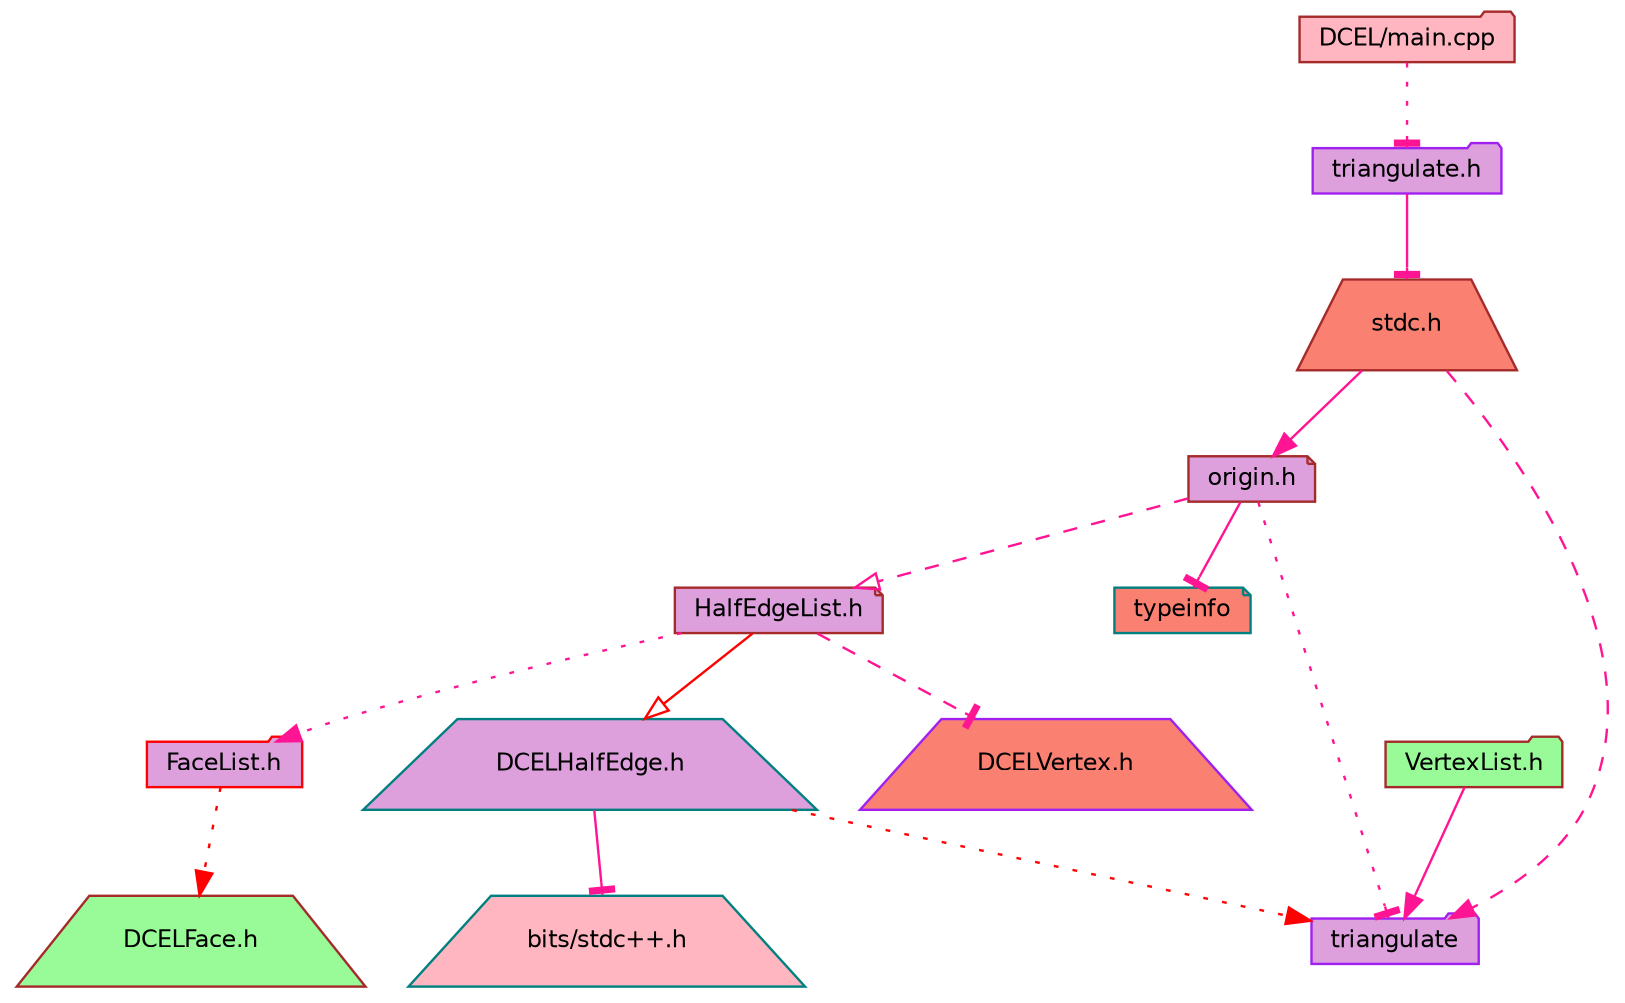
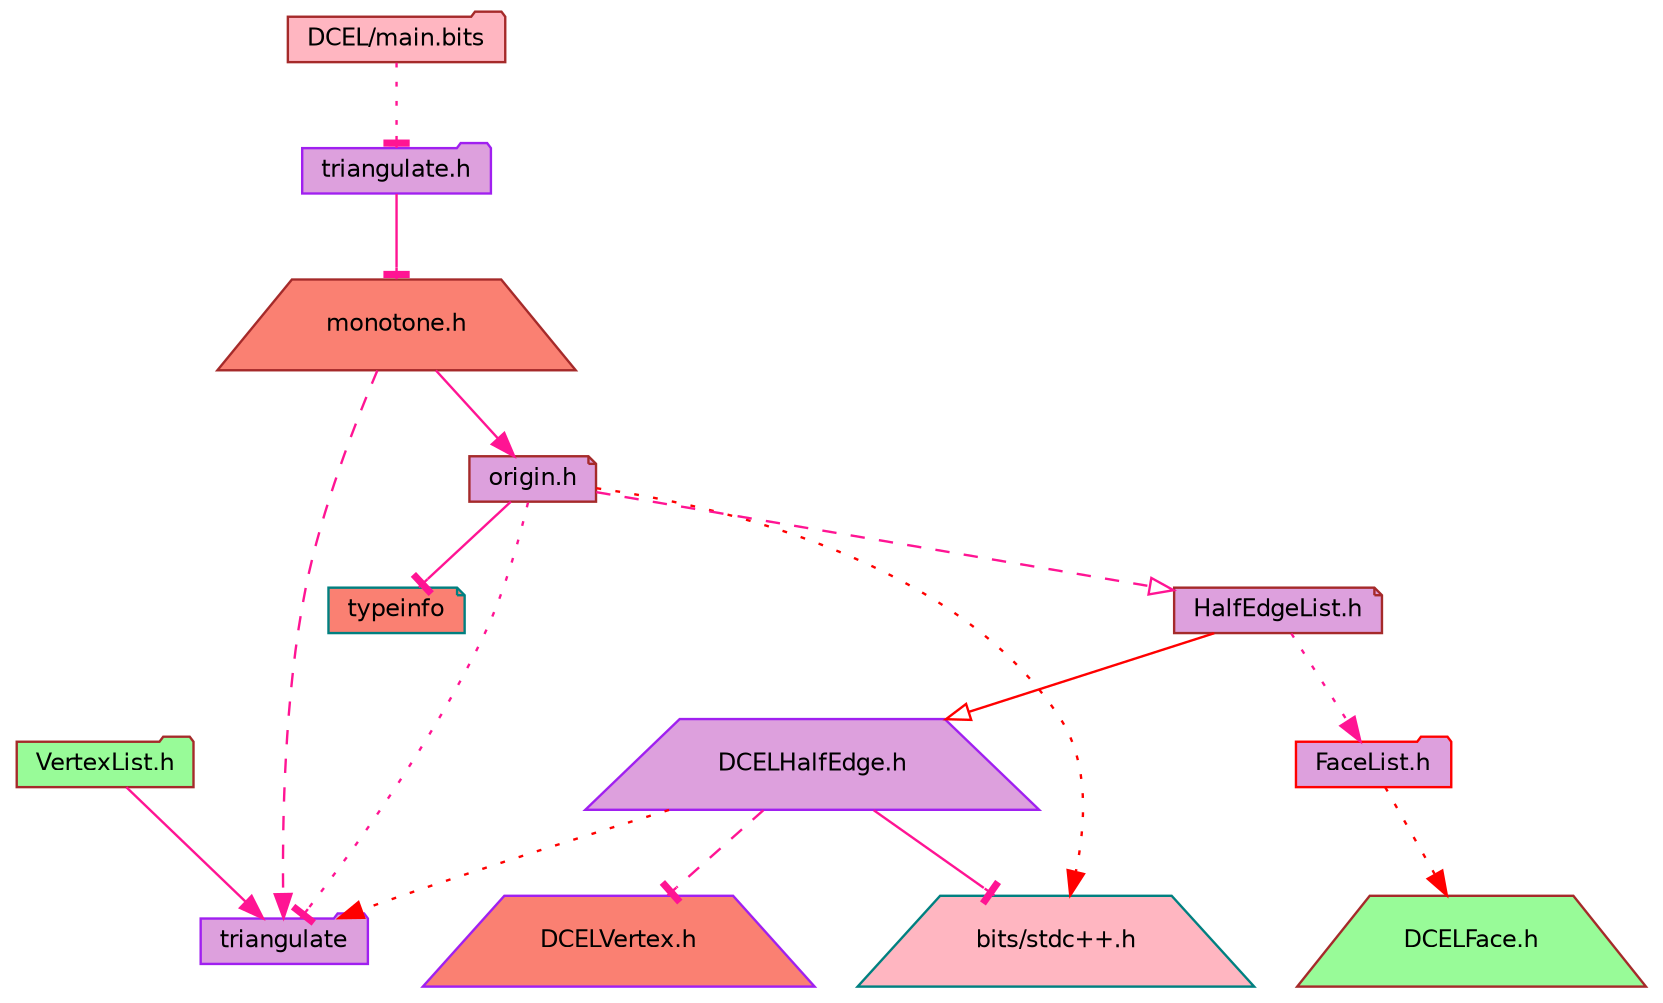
node "DCEL/main.cpp": label "DCEL/main.cpp" -> "DCEL/main.bits"
node "stdc.h": label "stdc.h" -> "monotone.h"
edge "origin.h" -> "bits/stdc++.h": added
edge "HalfEdgeList.h" -> "DCELVertex.h": now "DCELHalfEdge.h" -> "DCELVertex.h"
node "DCELHalfEdge.h": color teal -> purple
